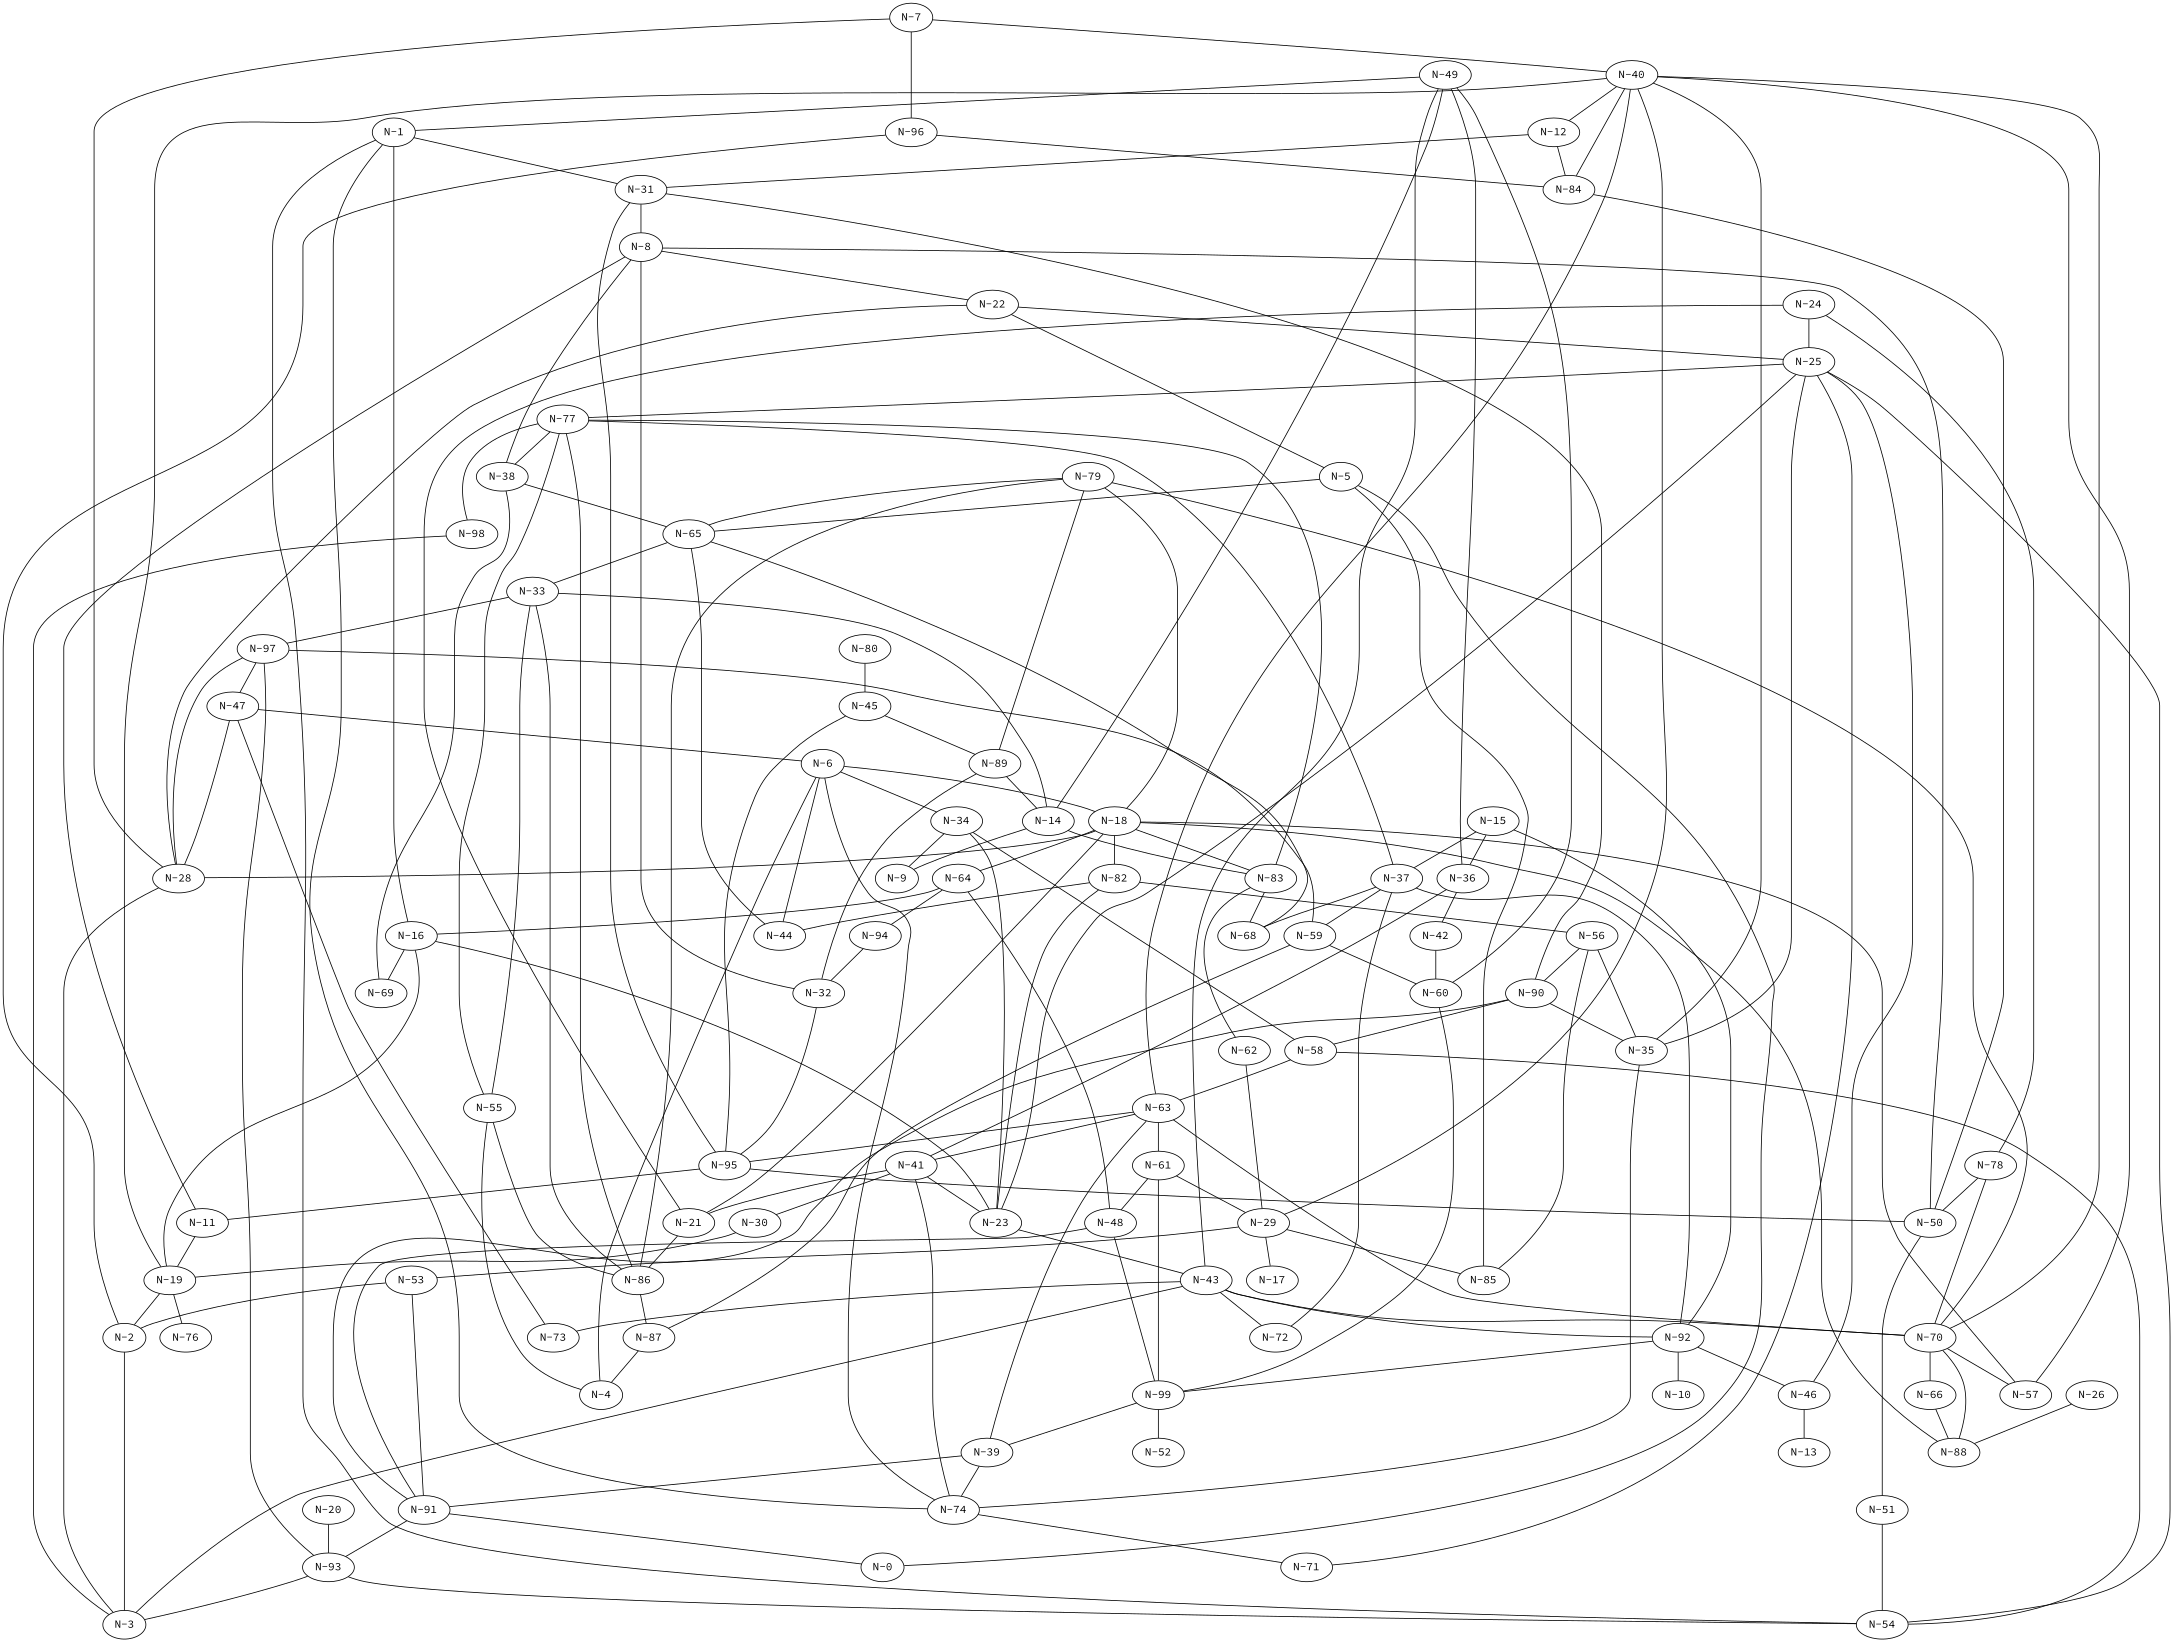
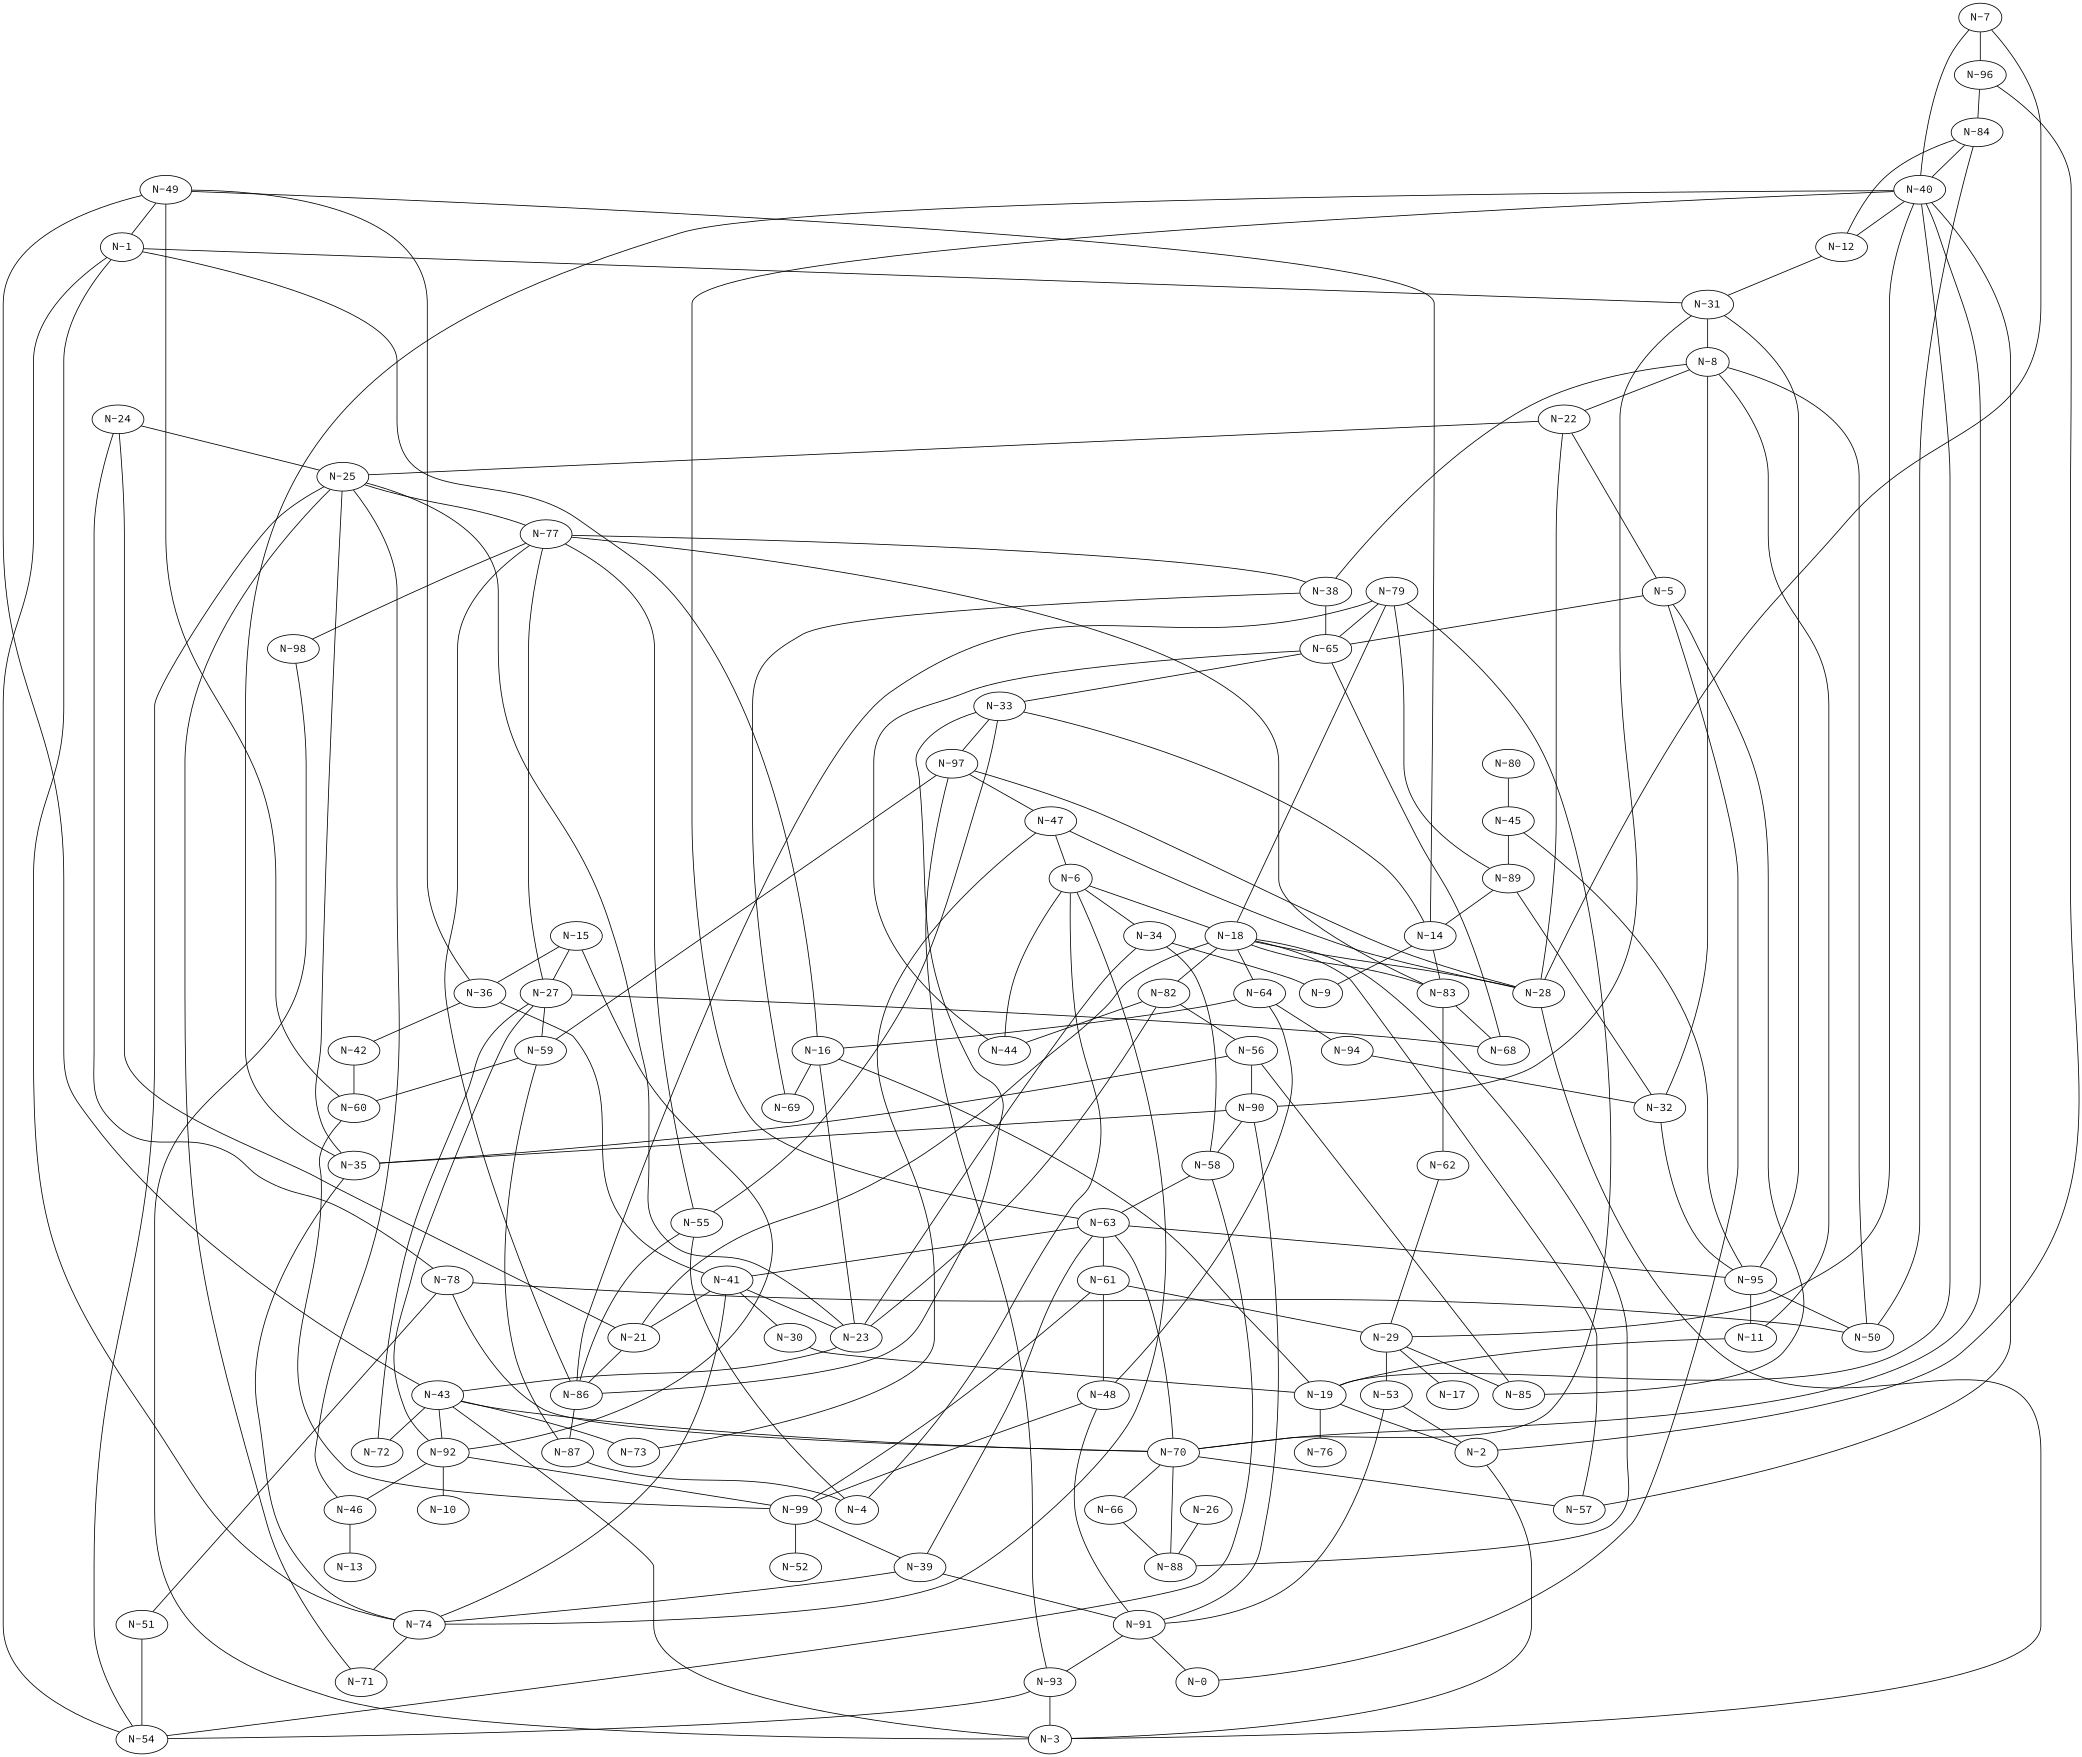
node "N-37": label "N-37" -> "N-27"
edge "N-50" -- "N-51": now "N-78" -- "N-51"
node "N-20": removed
